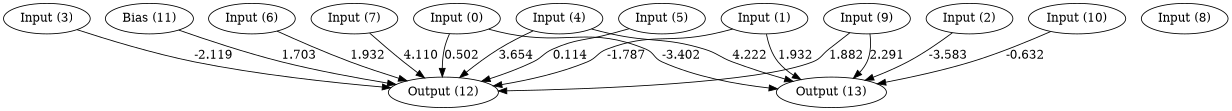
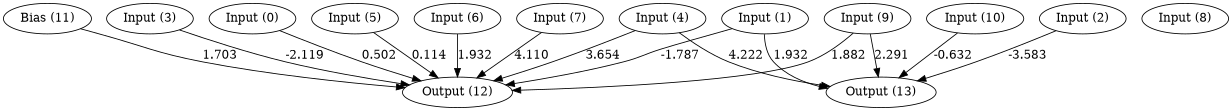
edge "Input (0)" -> "Output (13)": removed, label "-3.402"
